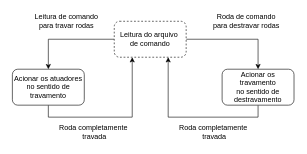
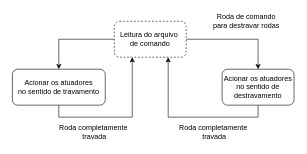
node "Leitura de comando para travar rodas": removed
node "Acionar os atuadores no sentido de travamento": size 72x36 -> 93x36
node "Acionar os travamento no sentido de destravamento": label "Acionar os travamento no sentido de destravamento" -> "Acionar os atuadores no sentido de destravamento"
